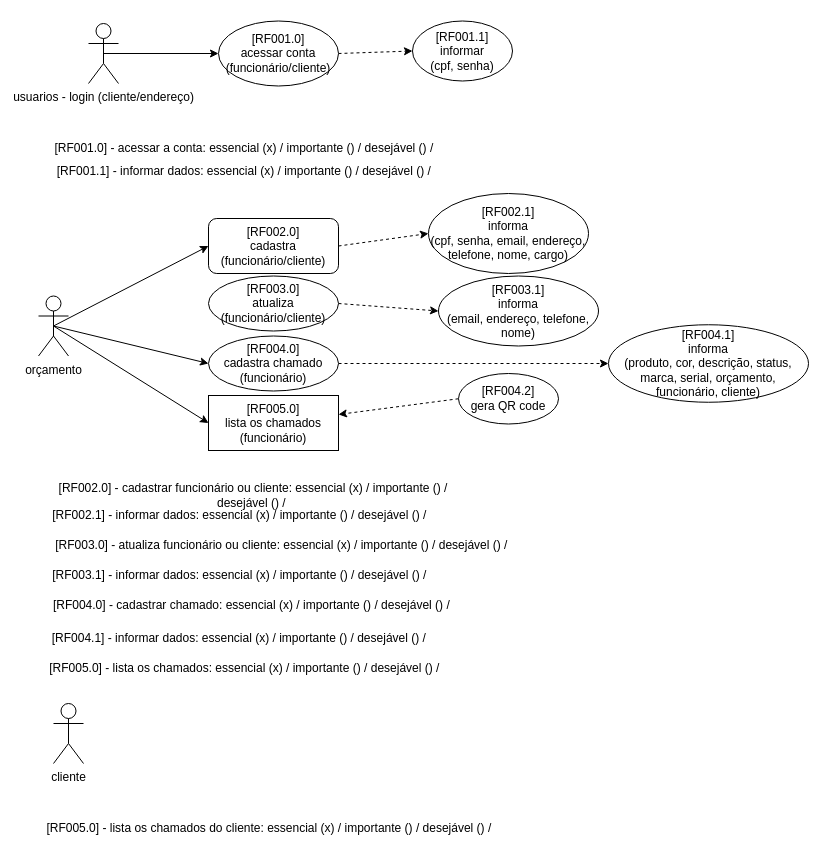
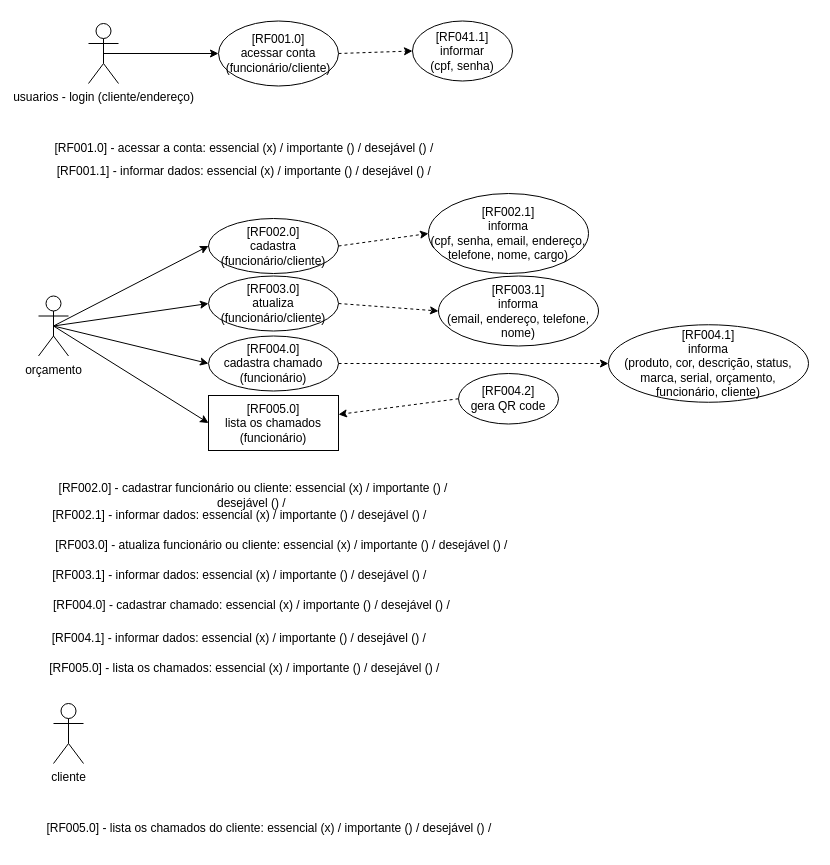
node "[RF001.1] informar (cpf, senha)": label "[RF001.1] informar (cpf, senha)" -> "[RF041.1] informar (cpf, senha)"
node "[RF002.0] cadastra (funcionário/cliente)": shape rounded rectangle -> ellipse
edge "orçamento" -> "[RF003.0] atualiza (funcionário/cliente)": added
